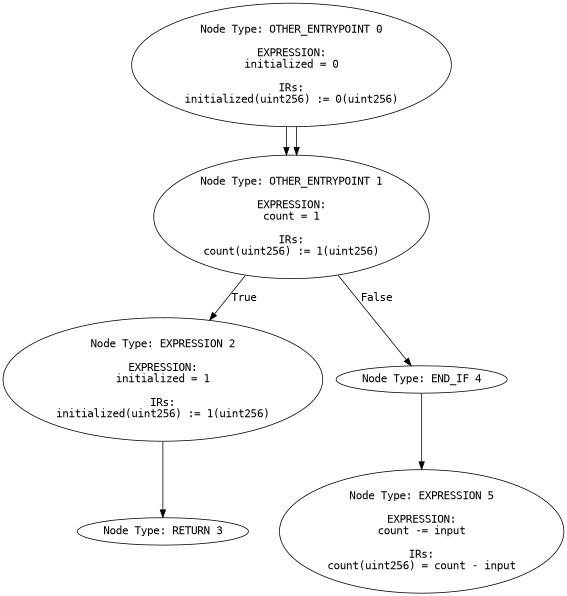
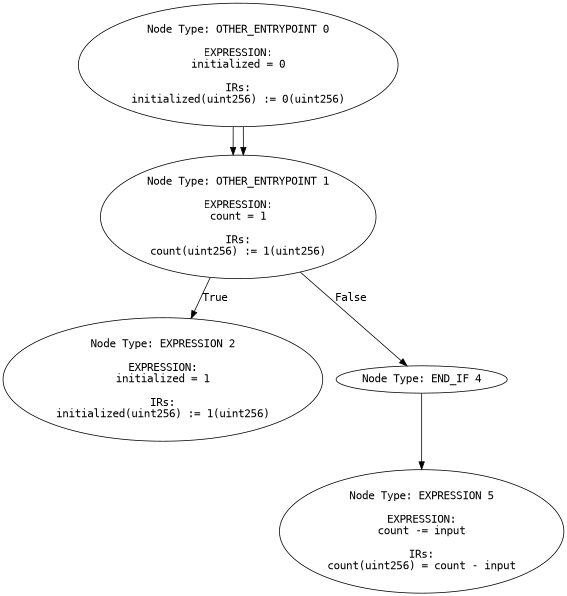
node "Node Type: RETURN 3": removed
